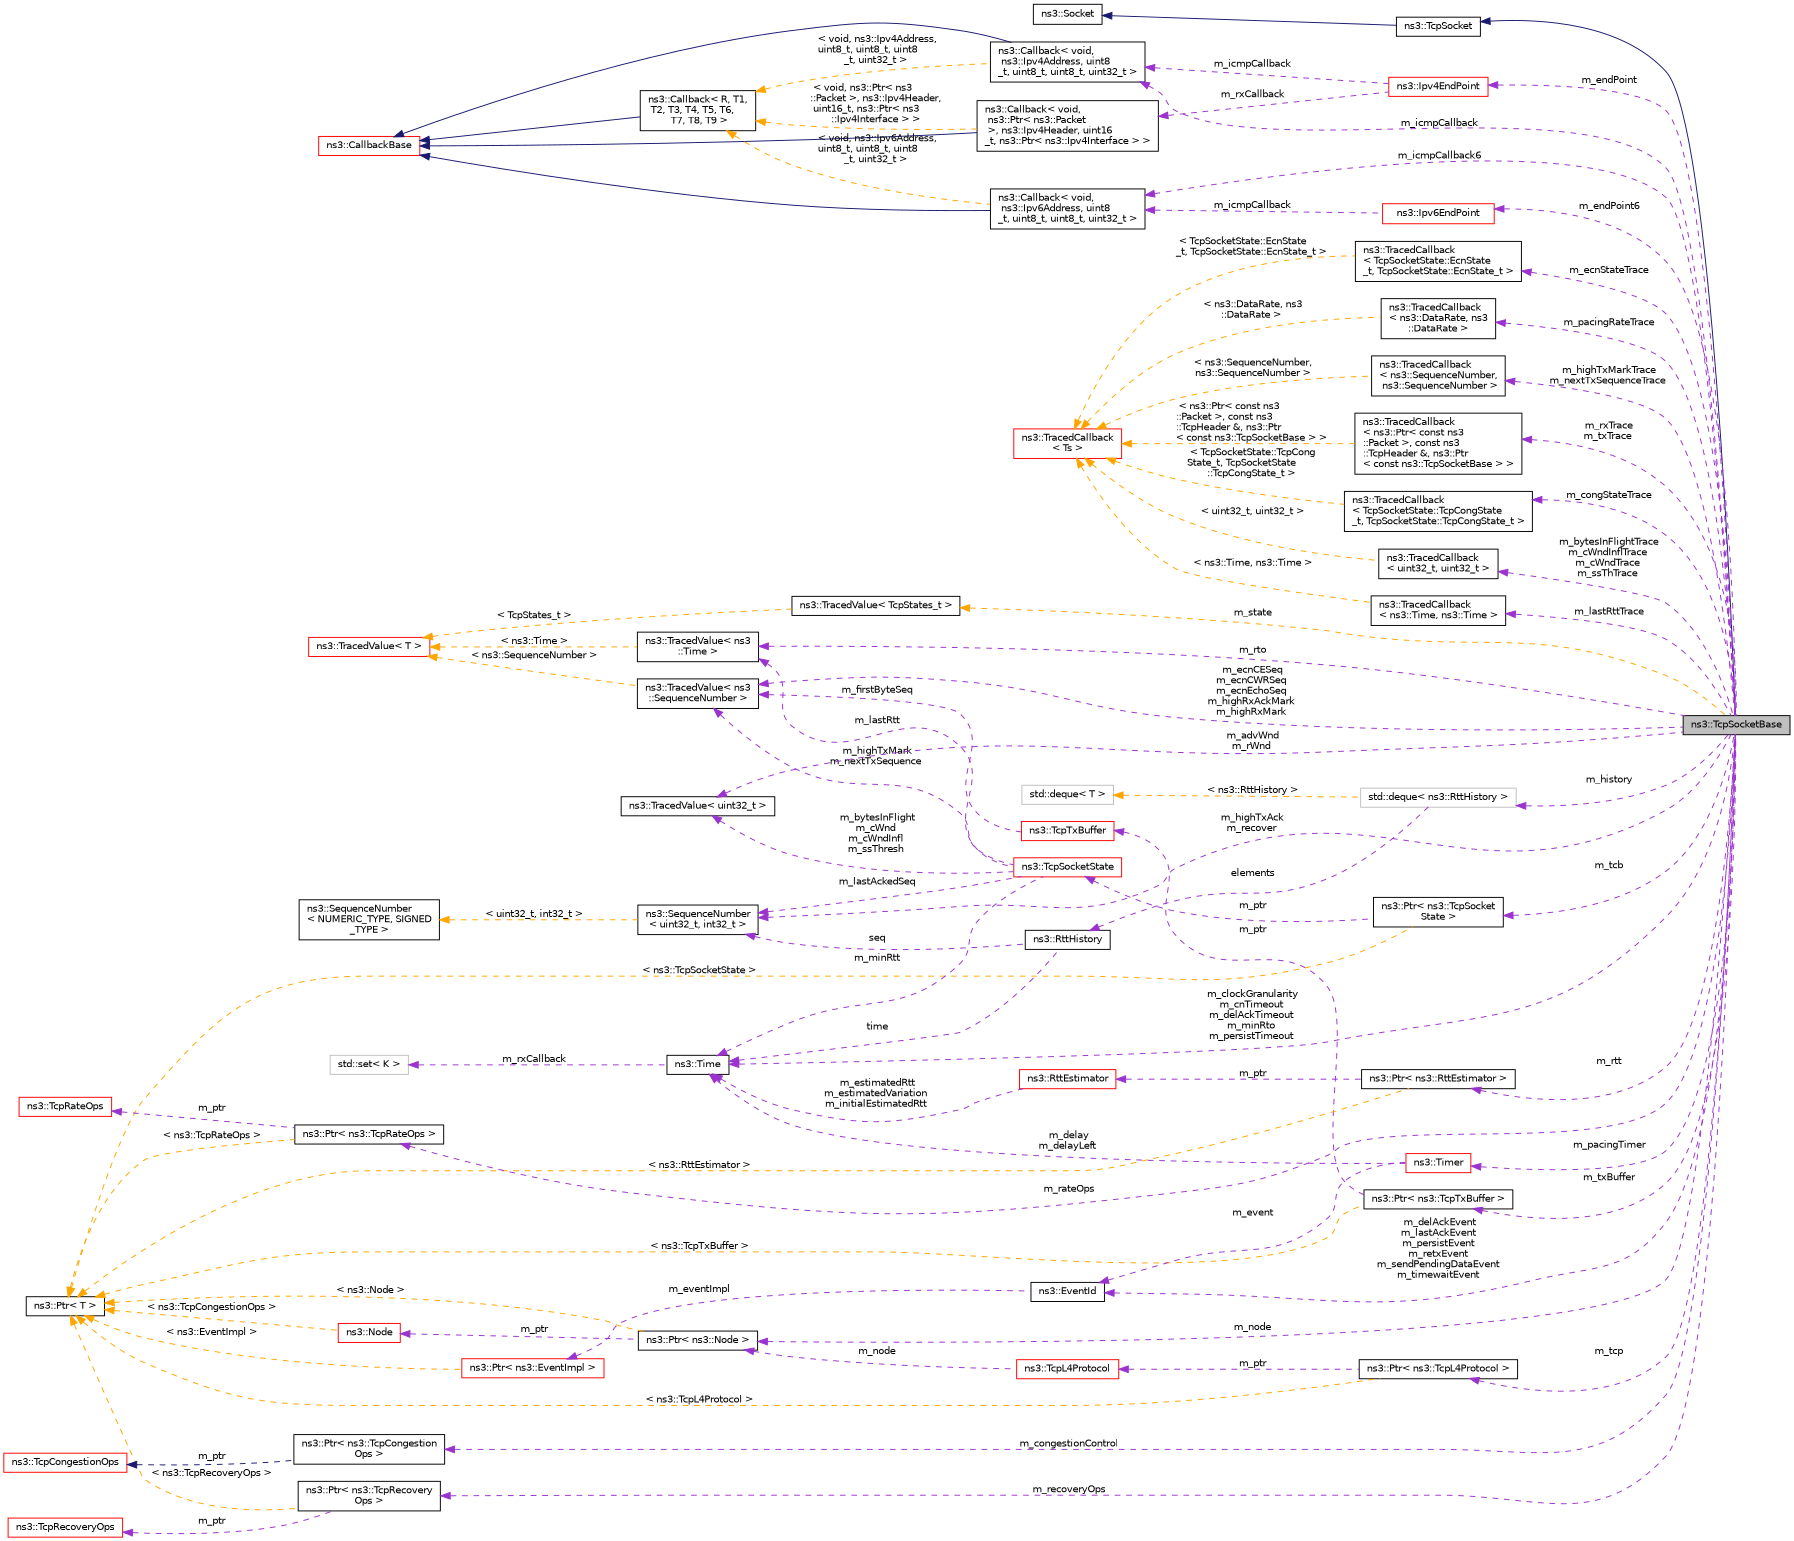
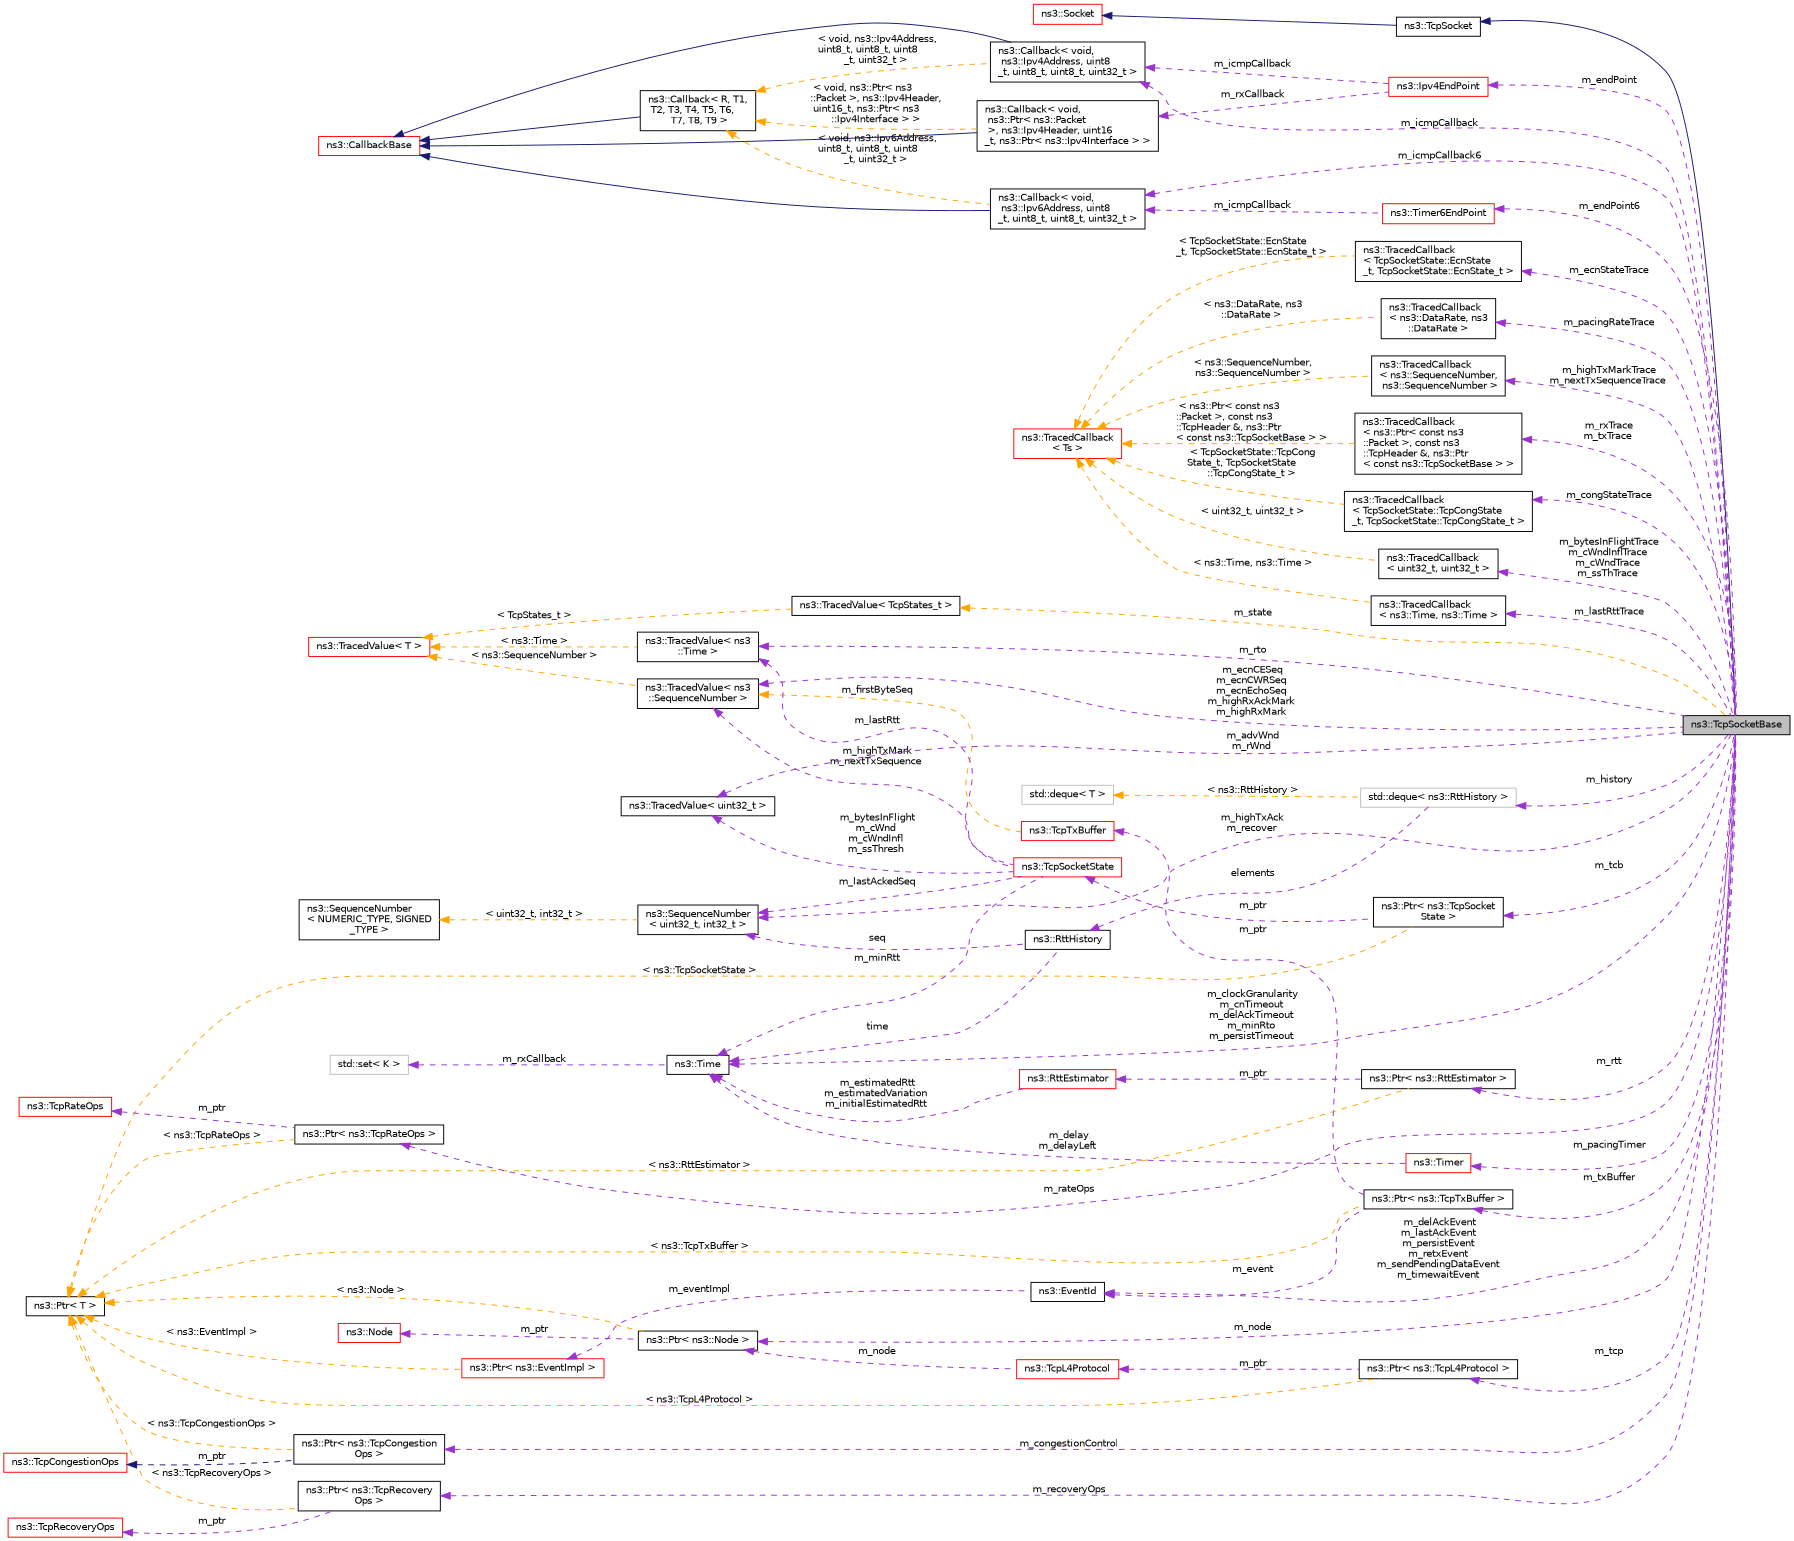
node "ns3::Socket": color black -> red
node "ns3::Ipv6EndPoint": label "ns3::Ipv6EndPoint" -> "ns3::Timer6EndPoint"
edge "ns3::TcpTxBuffer" -> "ns3::TracedValue< ns3 ::SequenceNumber >": color darkorchid3 -> orange
edge "ns3::Timer" -> "ns3::EventId": now "ns3::Ptr< ns3::TcpTxBuffer >" -> "ns3::EventId"
edge "ns3::Node" -> "ns3::Ptr< T >": now "ns3::Ptr< ns3::TcpCongestion Ops >" -> "ns3::Ptr< T >"
